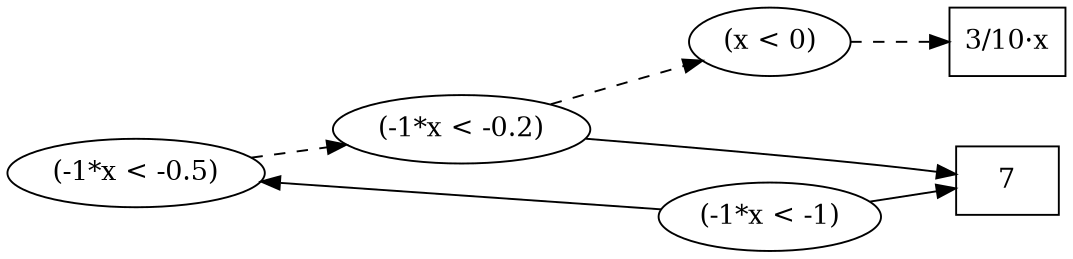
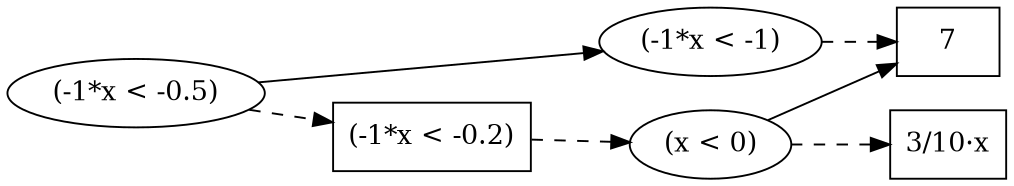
node "(-1*x < -0.2)": shape ellipse -> box
edge "(-1*x < -0.2)" -> "7": now "(x < 0)" -> "7"
edge "(-1*x < -1)" -> "(-1*x < -0.5)": reversed
edge "(-1*x < -1)" -> "7": style solid -> dashed
